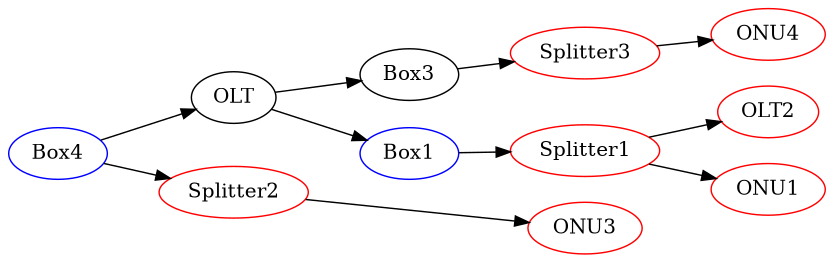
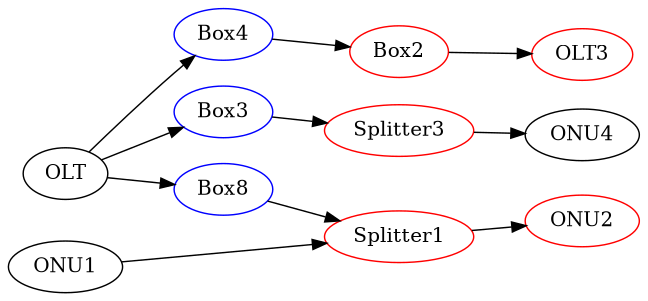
node "ONU4": color red -> black
node "Box3": color black -> blue
node "OLT2": label "OLT2" -> "ONU2"
edge "Box4" -> "OLT": reversed
node "Box1": label "Box1" -> "Box8"
edge "Splitter1" -> "ONU1": reversed
node "ONU1": color red -> black
node "Splitter2": label "Splitter2" -> "Box2"
node "ONU3": label "ONU3" -> "OLT3"
